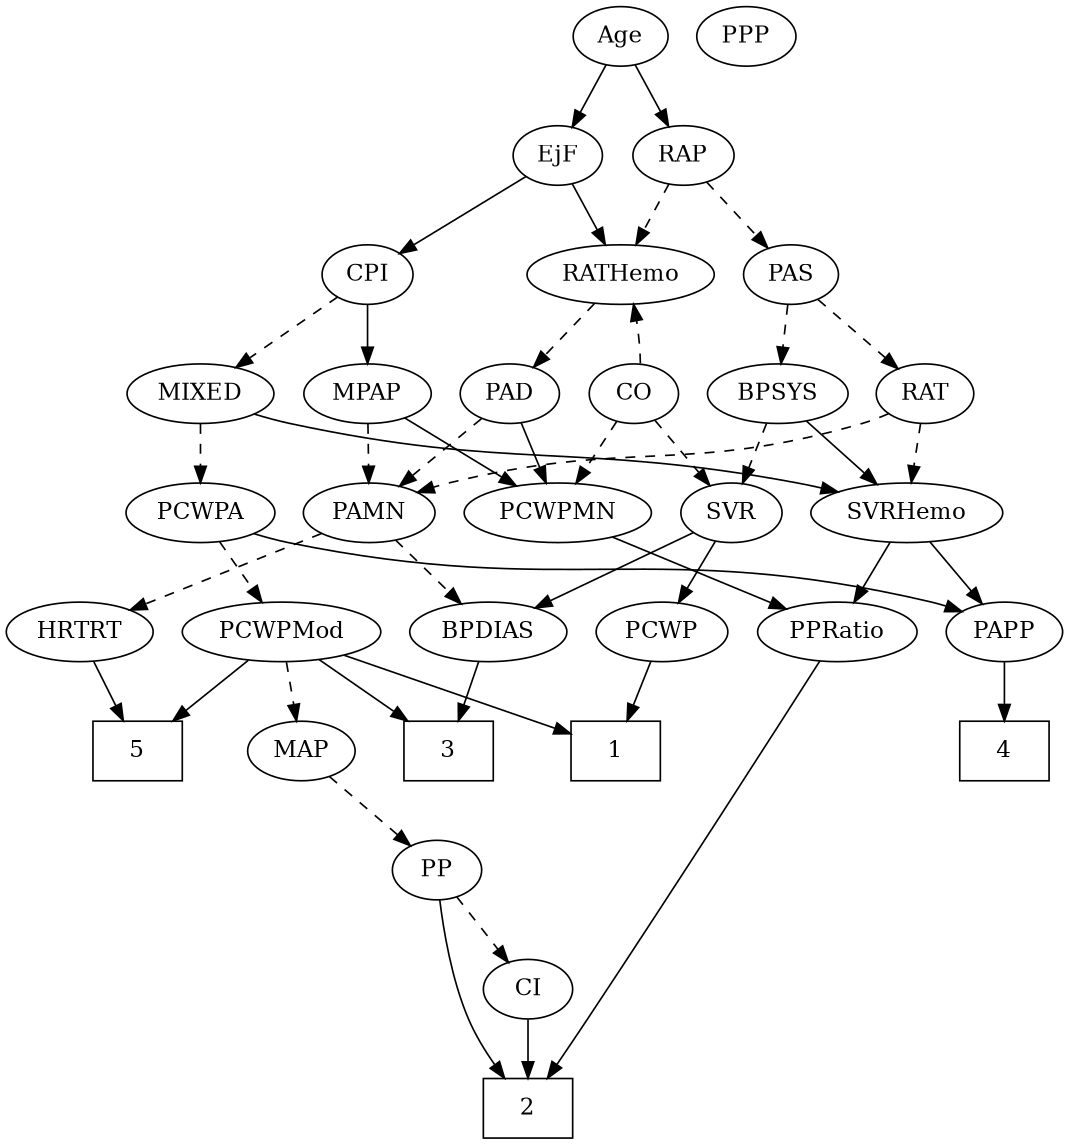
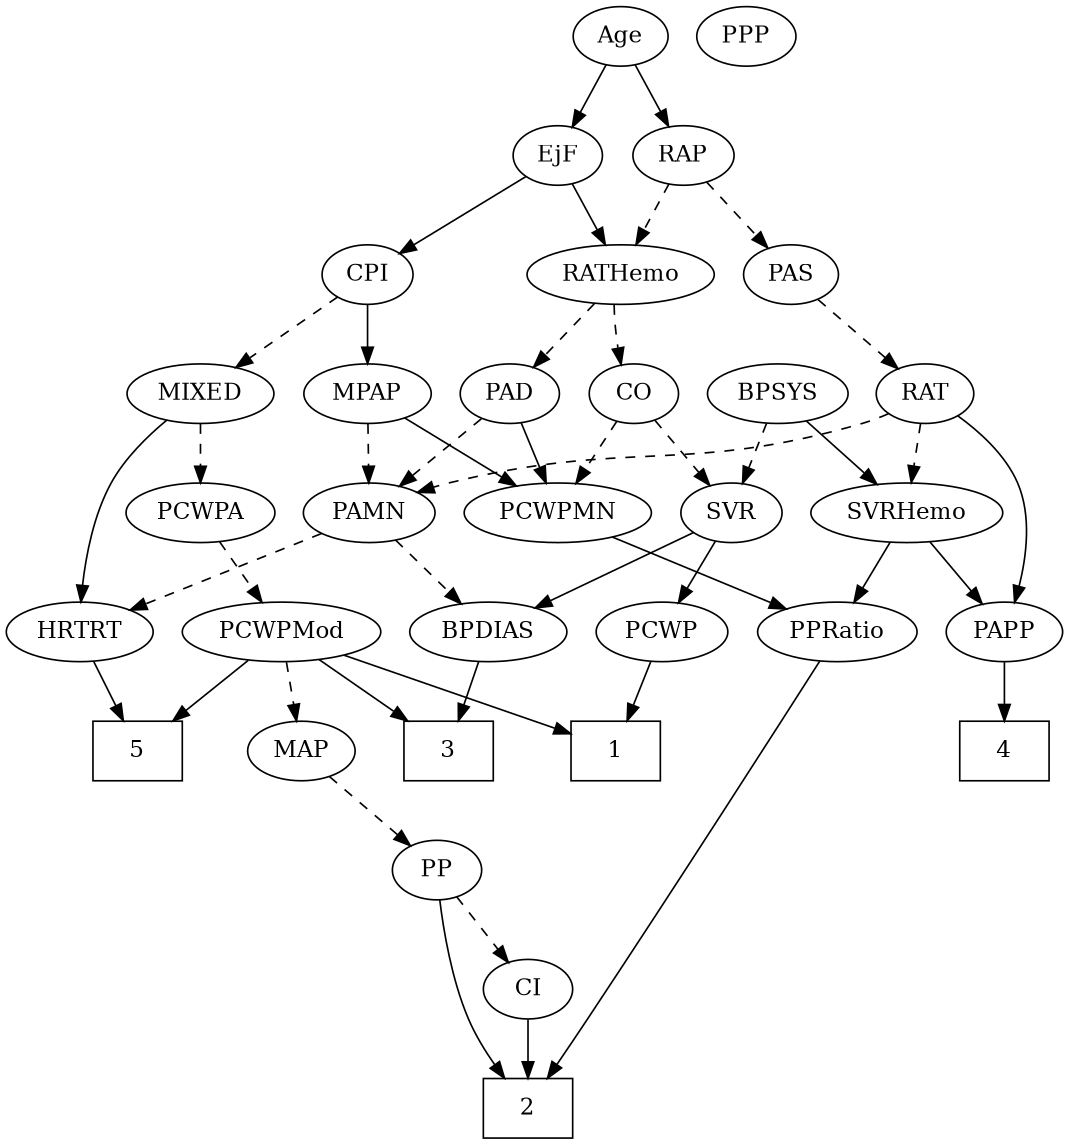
edge "PAS" -> "BPSYS": removed
edge "CO" -> "RATHemo": reversed
edge "MIXED" -> "SVRHemo": now "MIXED" -> "HRTRT"
edge "PCWPA" -> "PAPP": now "RAT" -> "PAPP"
